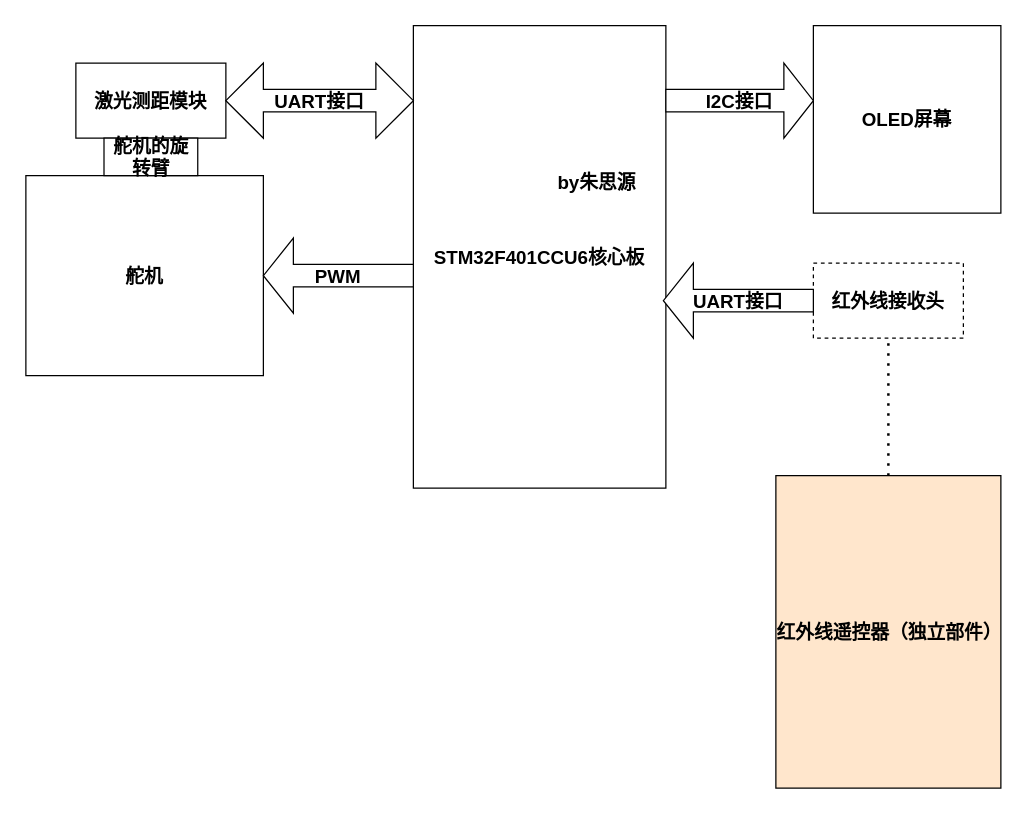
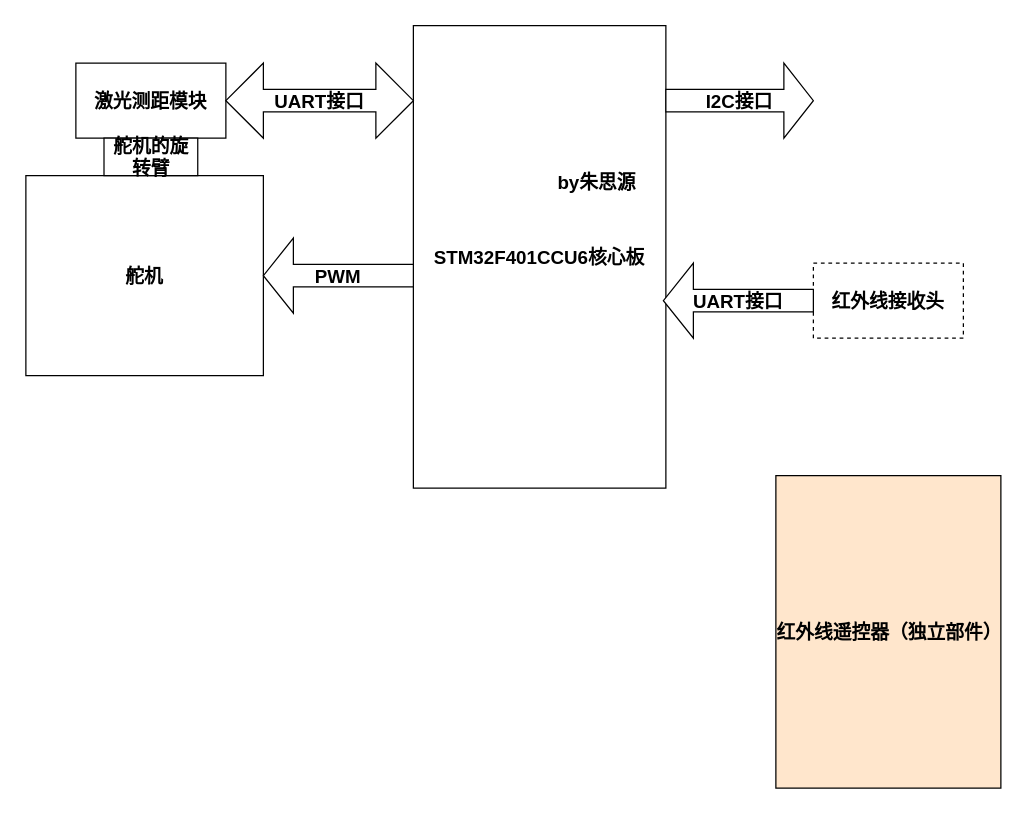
node "OLED屏幕": removed
edge "红外线接收头" -- "红外线遥控器（独立部件）": removed
